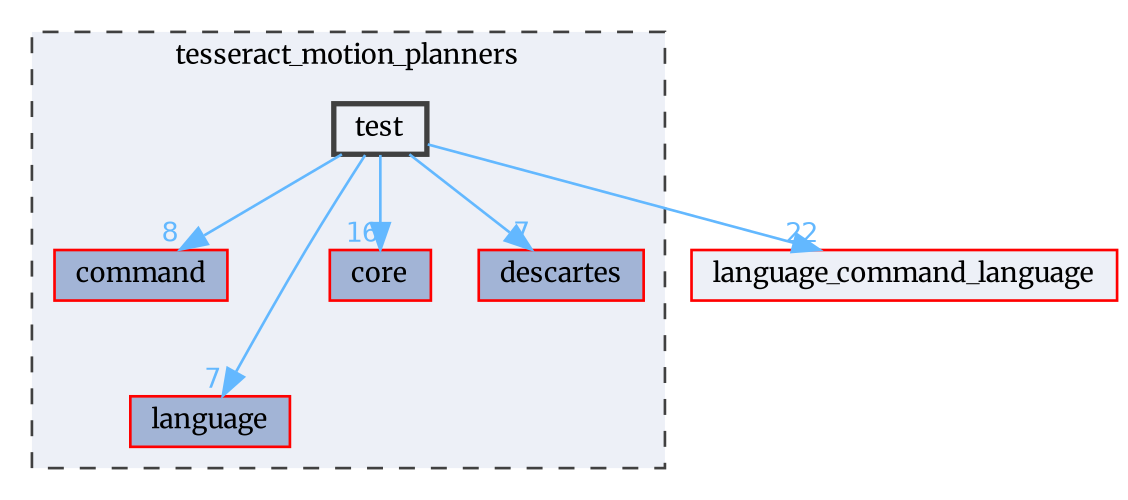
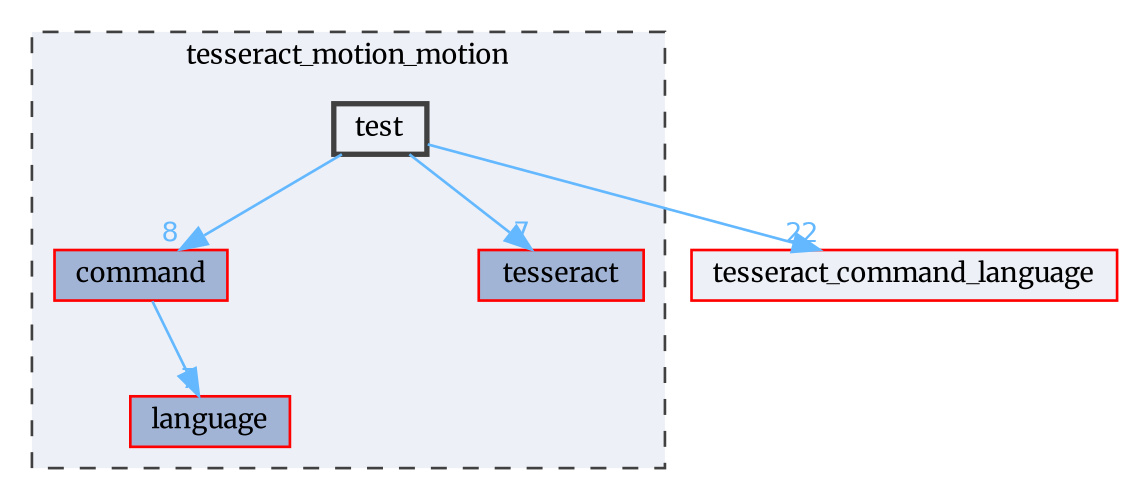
cluster "tesseract_motion_planners": label "tesseract_motion_planners" -> "tesseract_motion_motion"
edge "test" -> "language": now "command" -> "language"
node "core": removed
node "descartes": label "descartes" -> "tesseract"
node "language_command_language": label "language_command_language" -> "tesseract_command_language"
